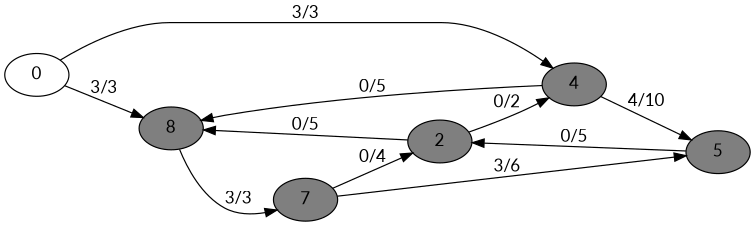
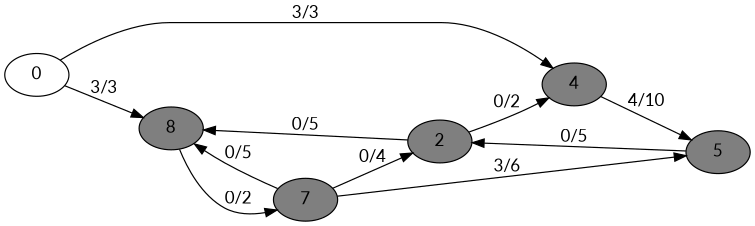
edge "4" -> "8": now "7" -> "8"
edge "8" -> "7": label "3/3" -> "0/2"
